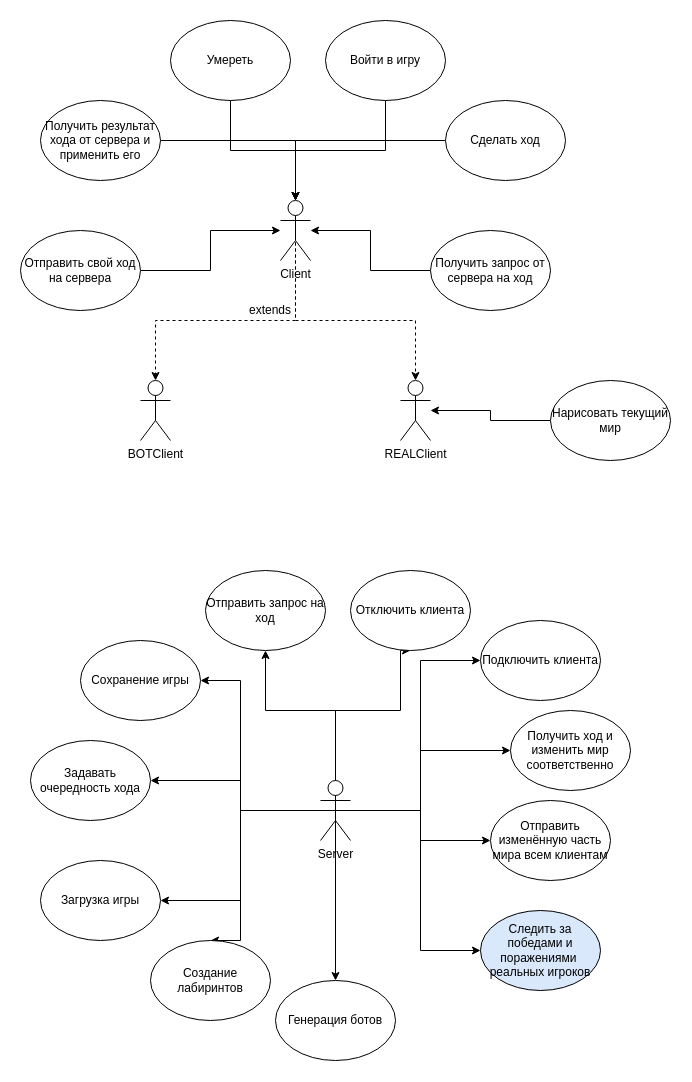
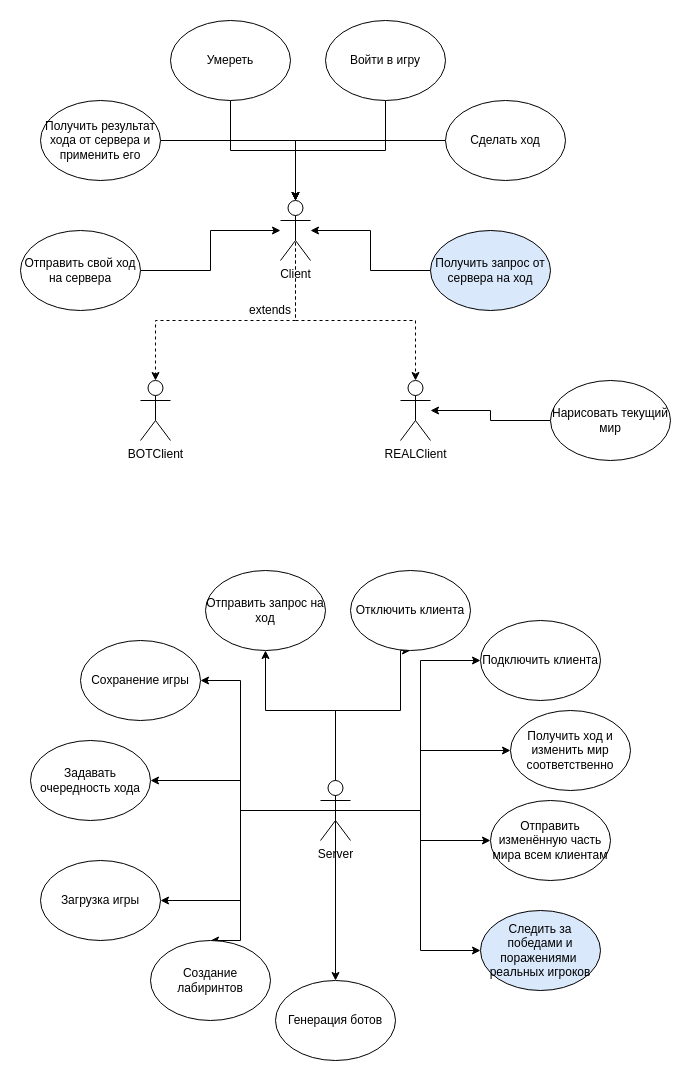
node "Получить запрос от сервера на ход": fillcolor #ffffff -> #dae8fc
